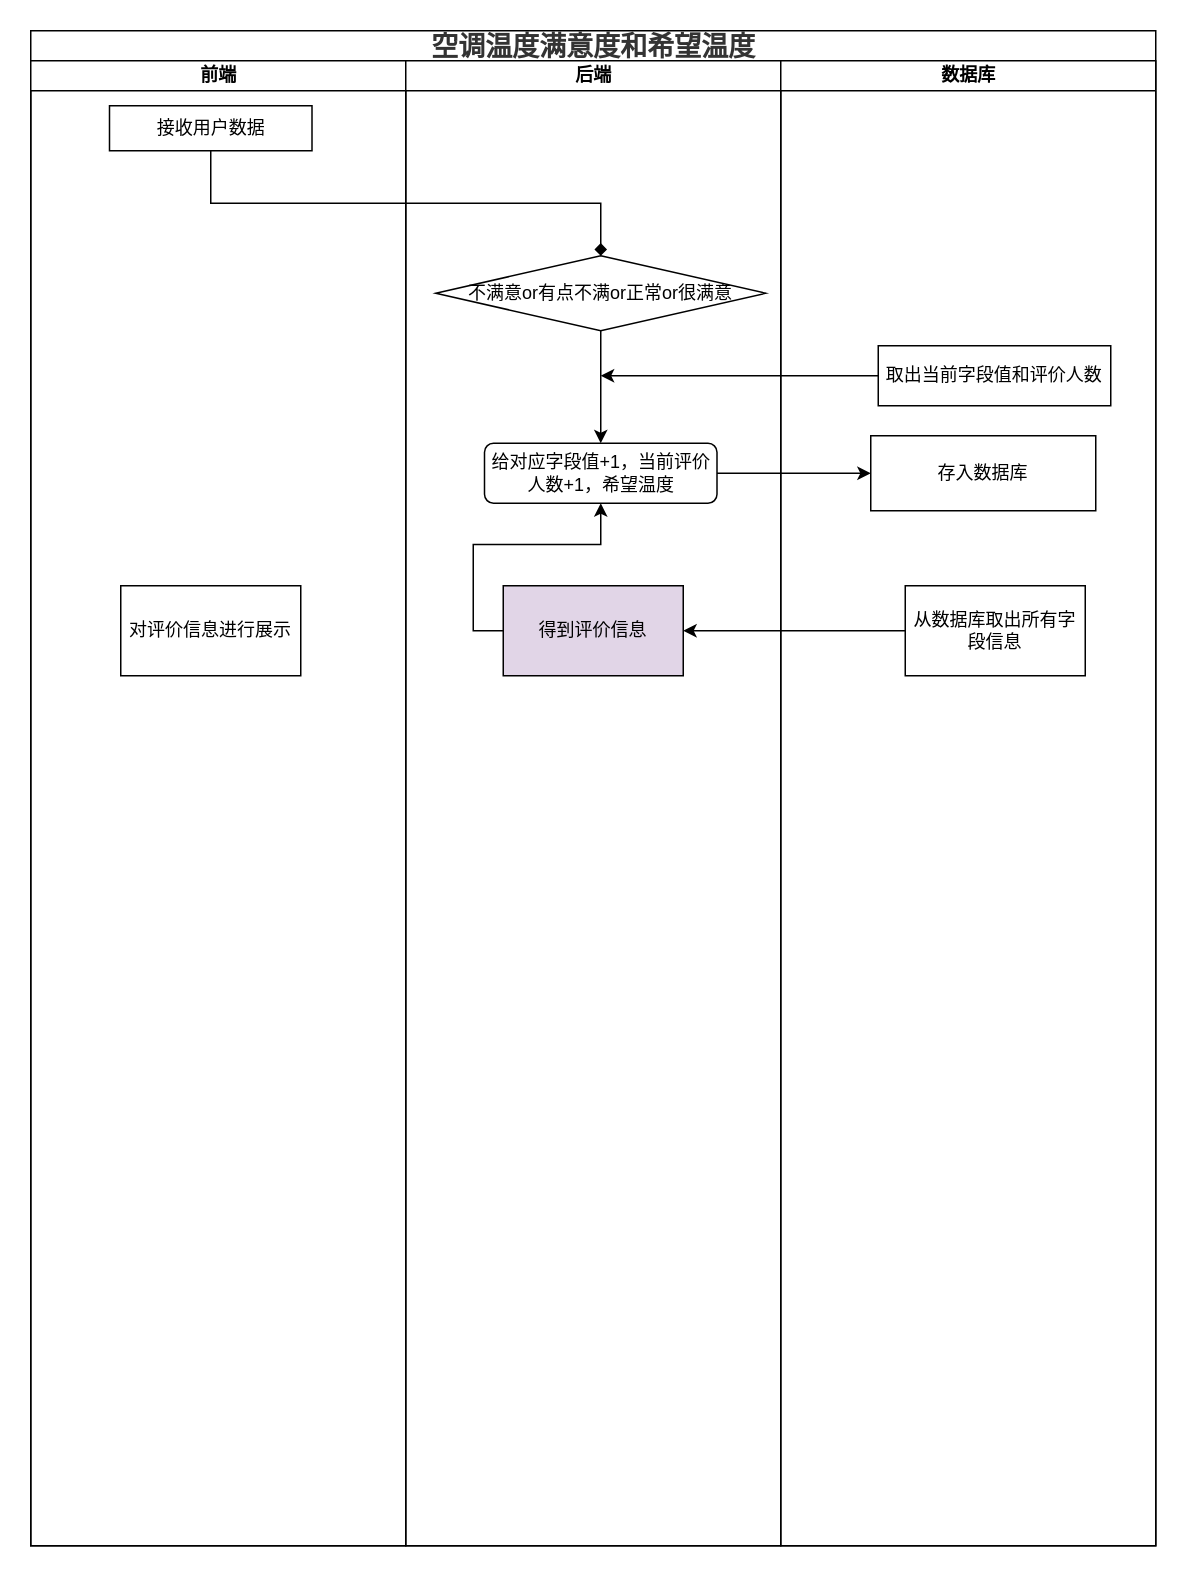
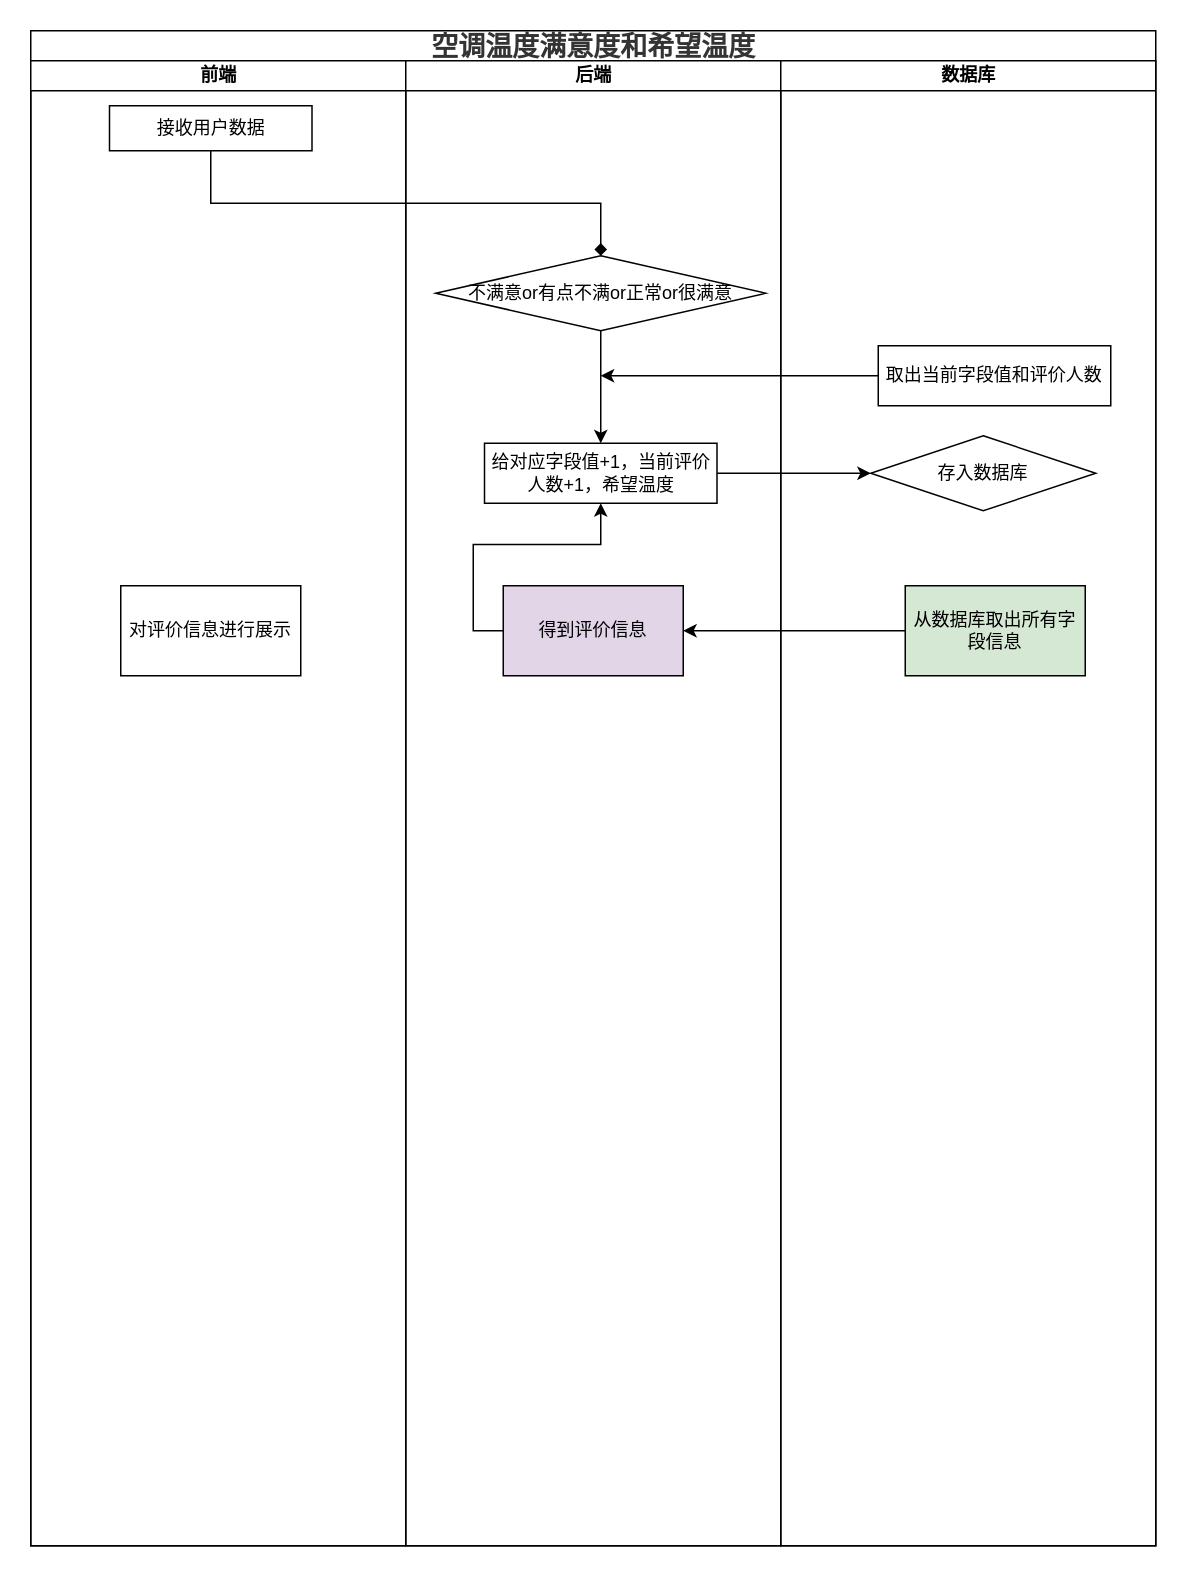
node "给对应字段值+1，当前评价人数+1，希望温度": shape rounded rectangle -> rectangle
node "存入数据库": shape rectangle -> diamond
node "从数据库取出所有字段信息": fillcolor #ffffff -> #d5e8d4
